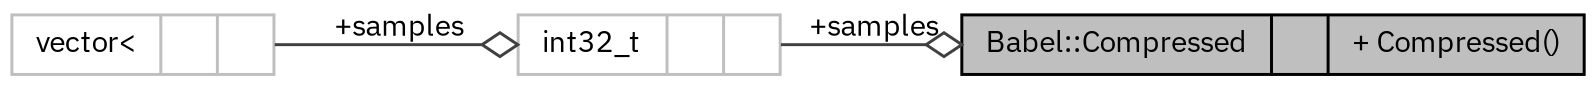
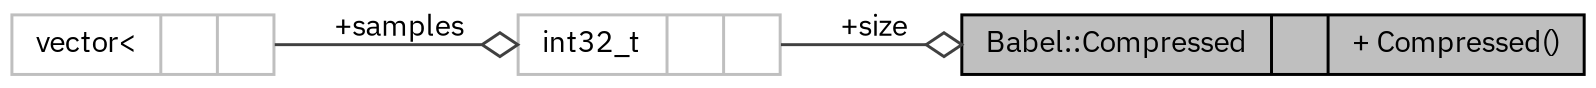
edge "int32_t" -> "Babel::Compressed": label " +samples" -> " +size"
